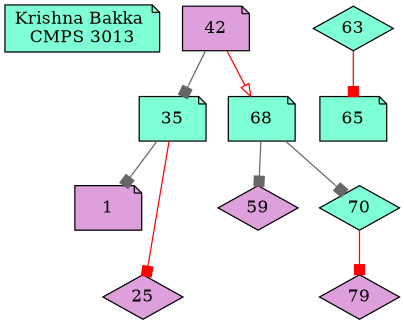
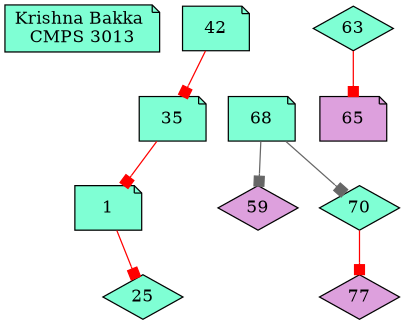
node "42": fillcolor plum -> aquamarine
edge "42" -> "35": color gray40 -> red
edge "42" -> "68": removed
node "65": fillcolor aquamarine -> plum
edge "35" -> "1": color gray40 -> red
edge "35" -> "25": now "1" -> "25"
node "1": fillcolor plum -> aquamarine
node "25": fillcolor plum -> aquamarine
node "79": label "79" -> "77"
